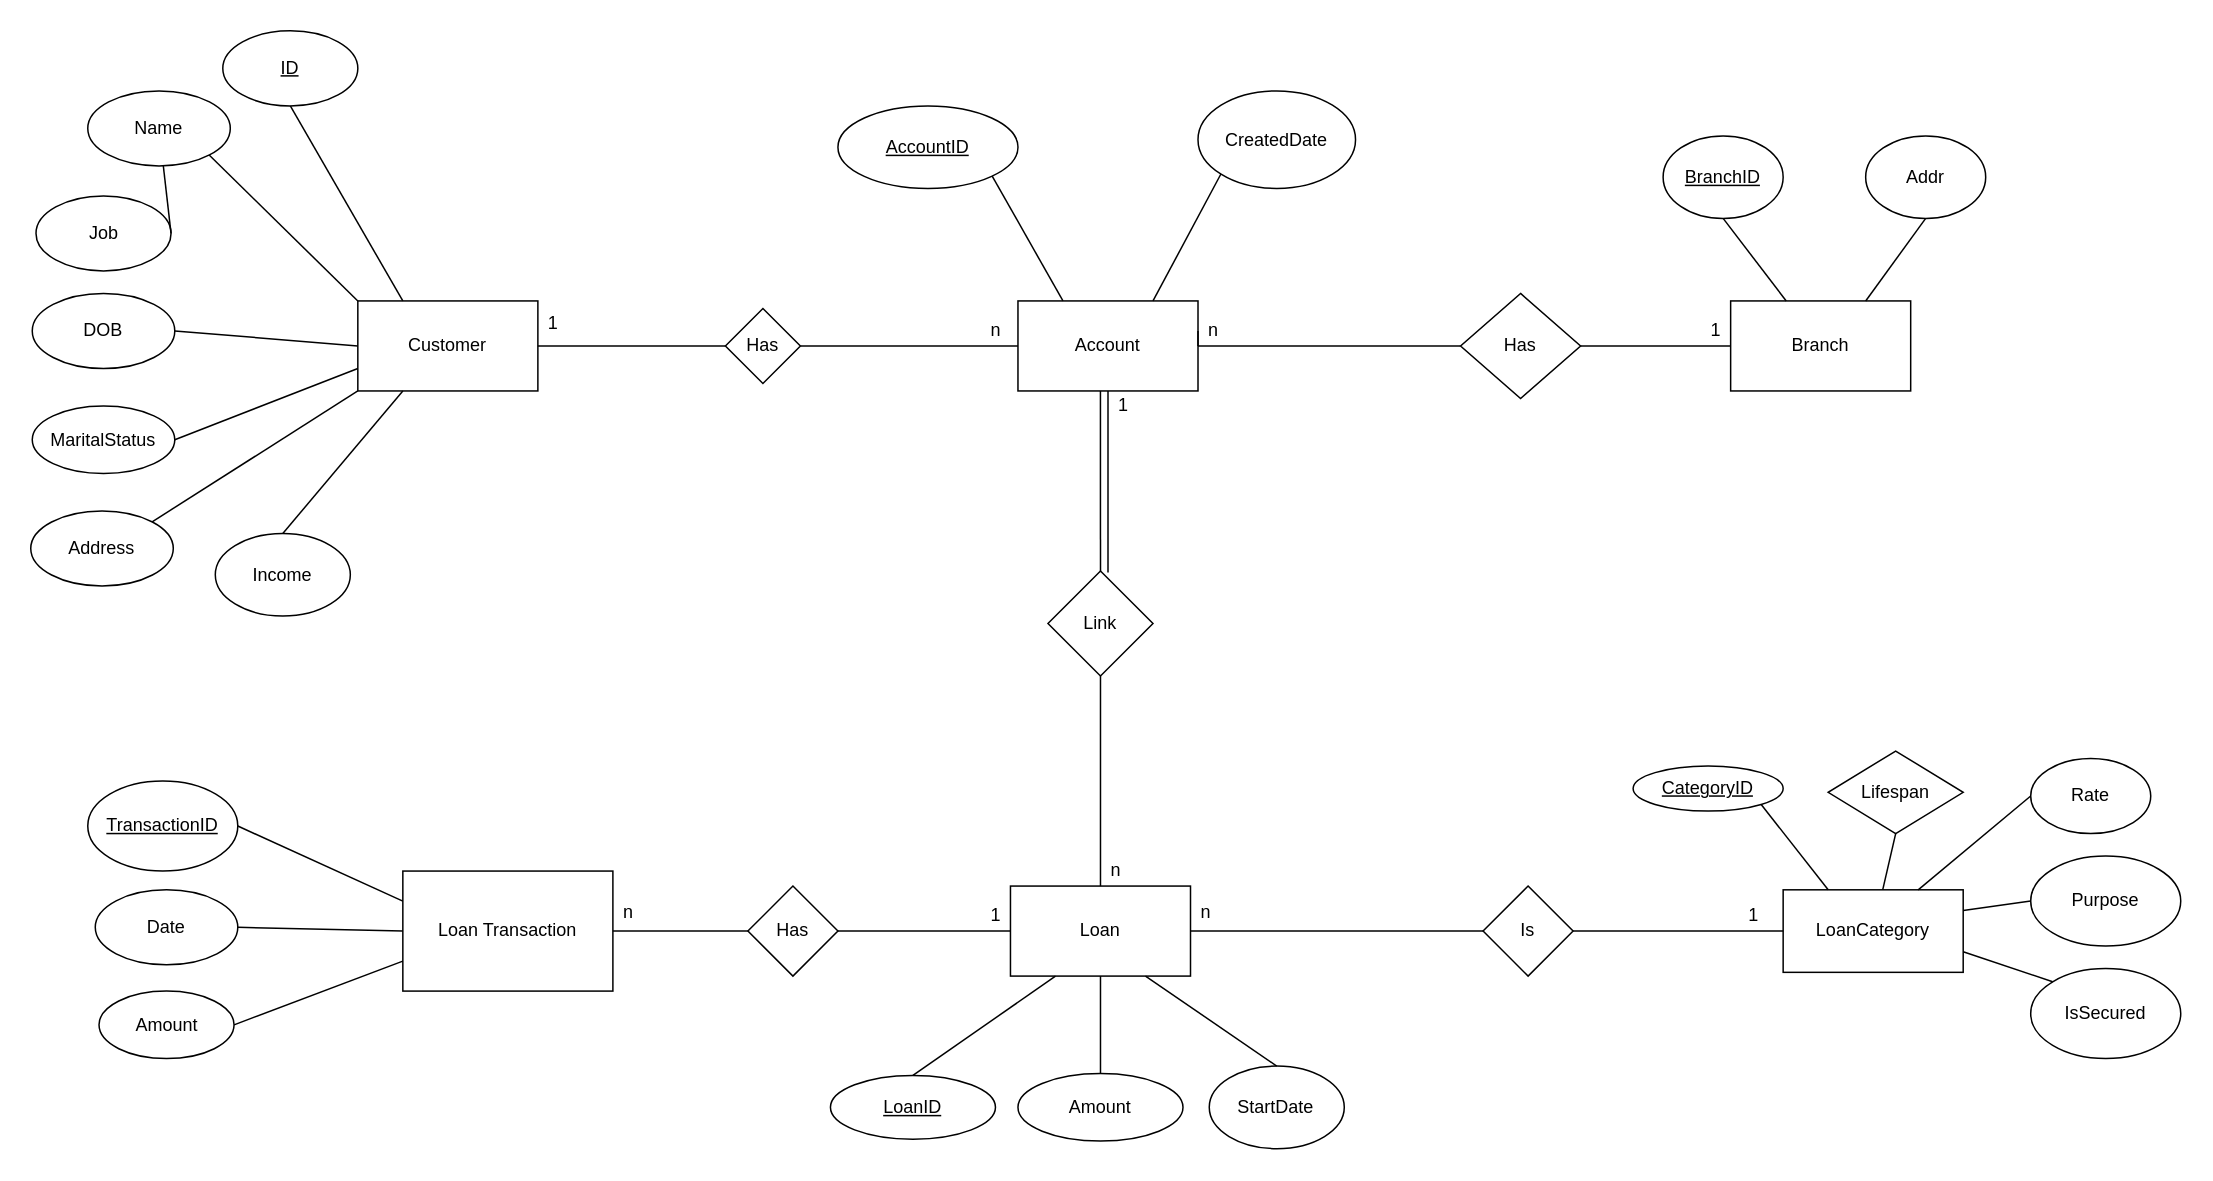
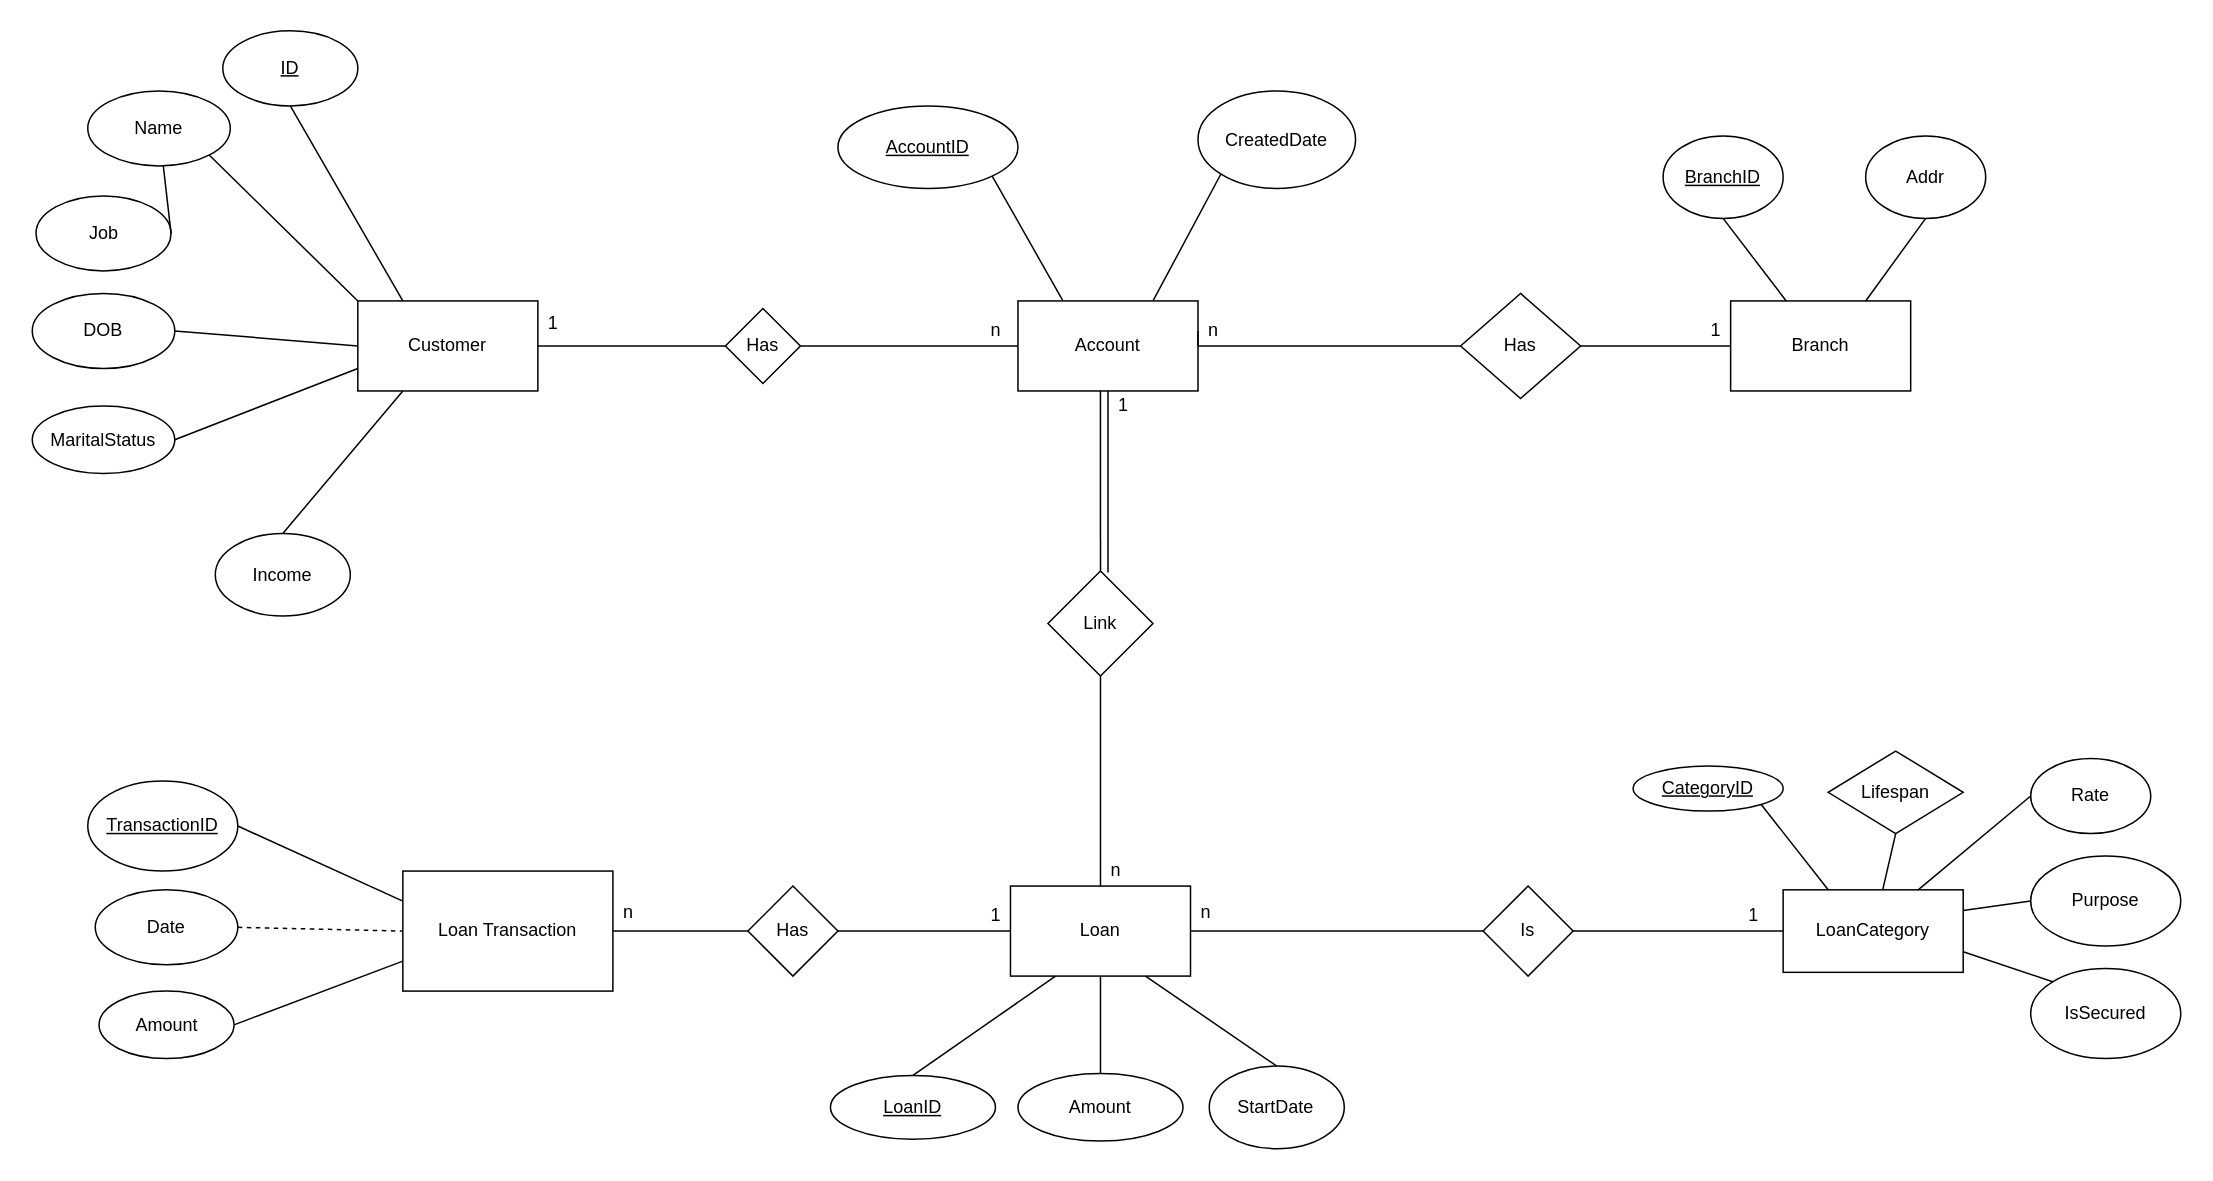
edge "Customer" -- "Address": removed
node "Address": removed
edge "Date" -- "Loan Transaction": style solid -> dashed
